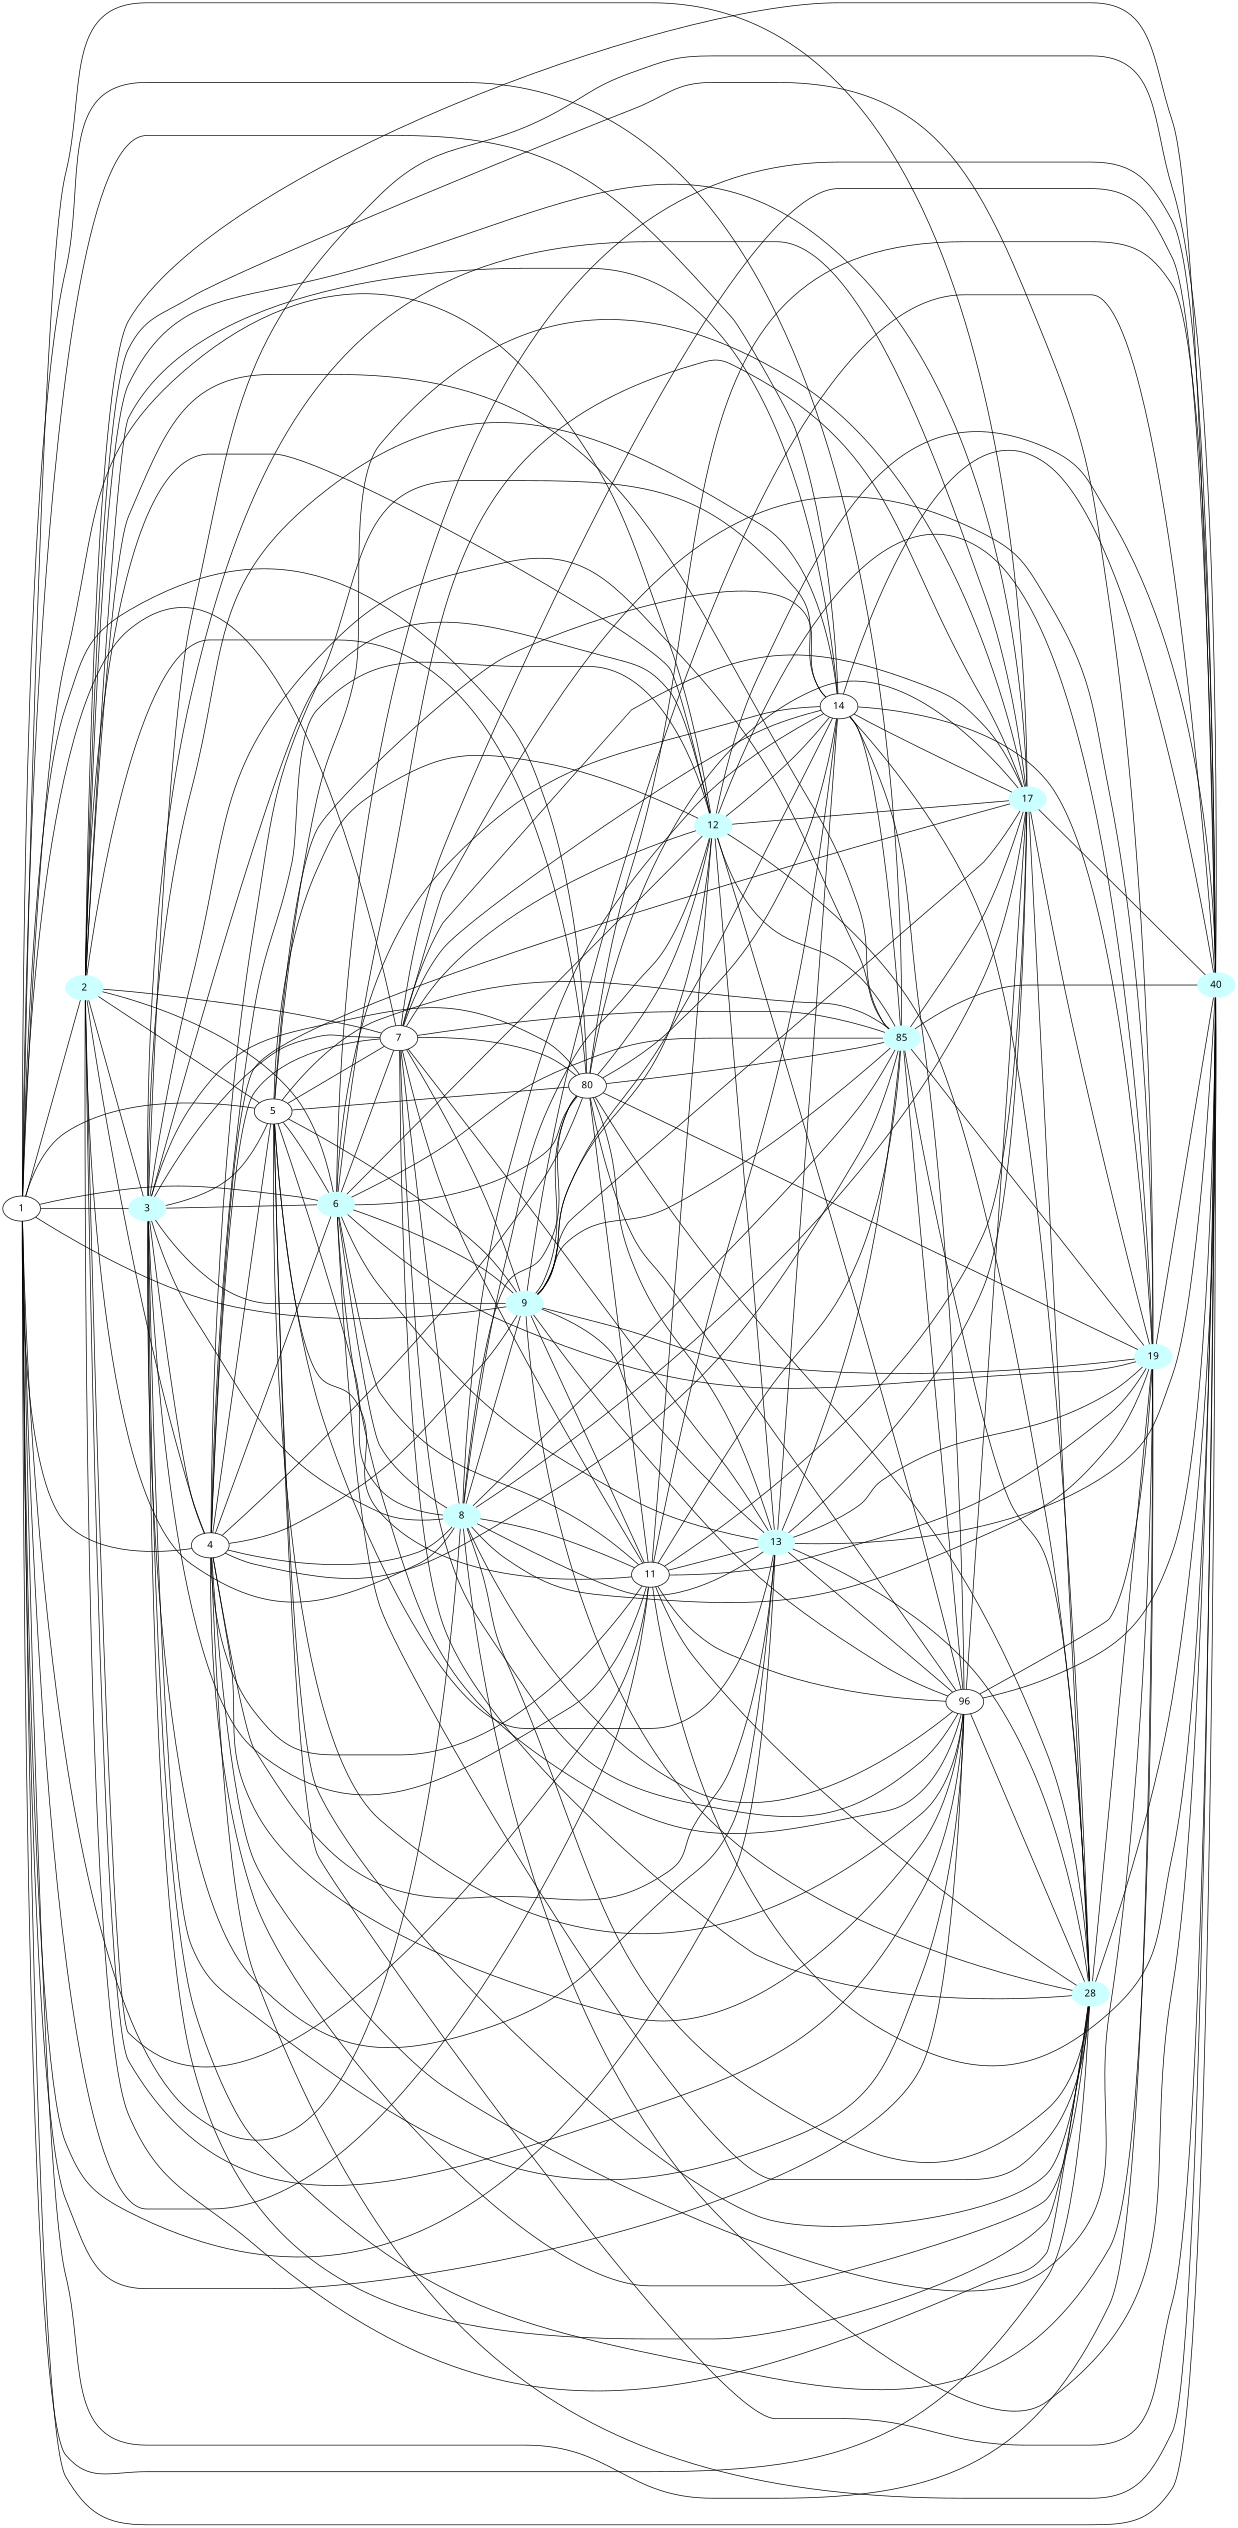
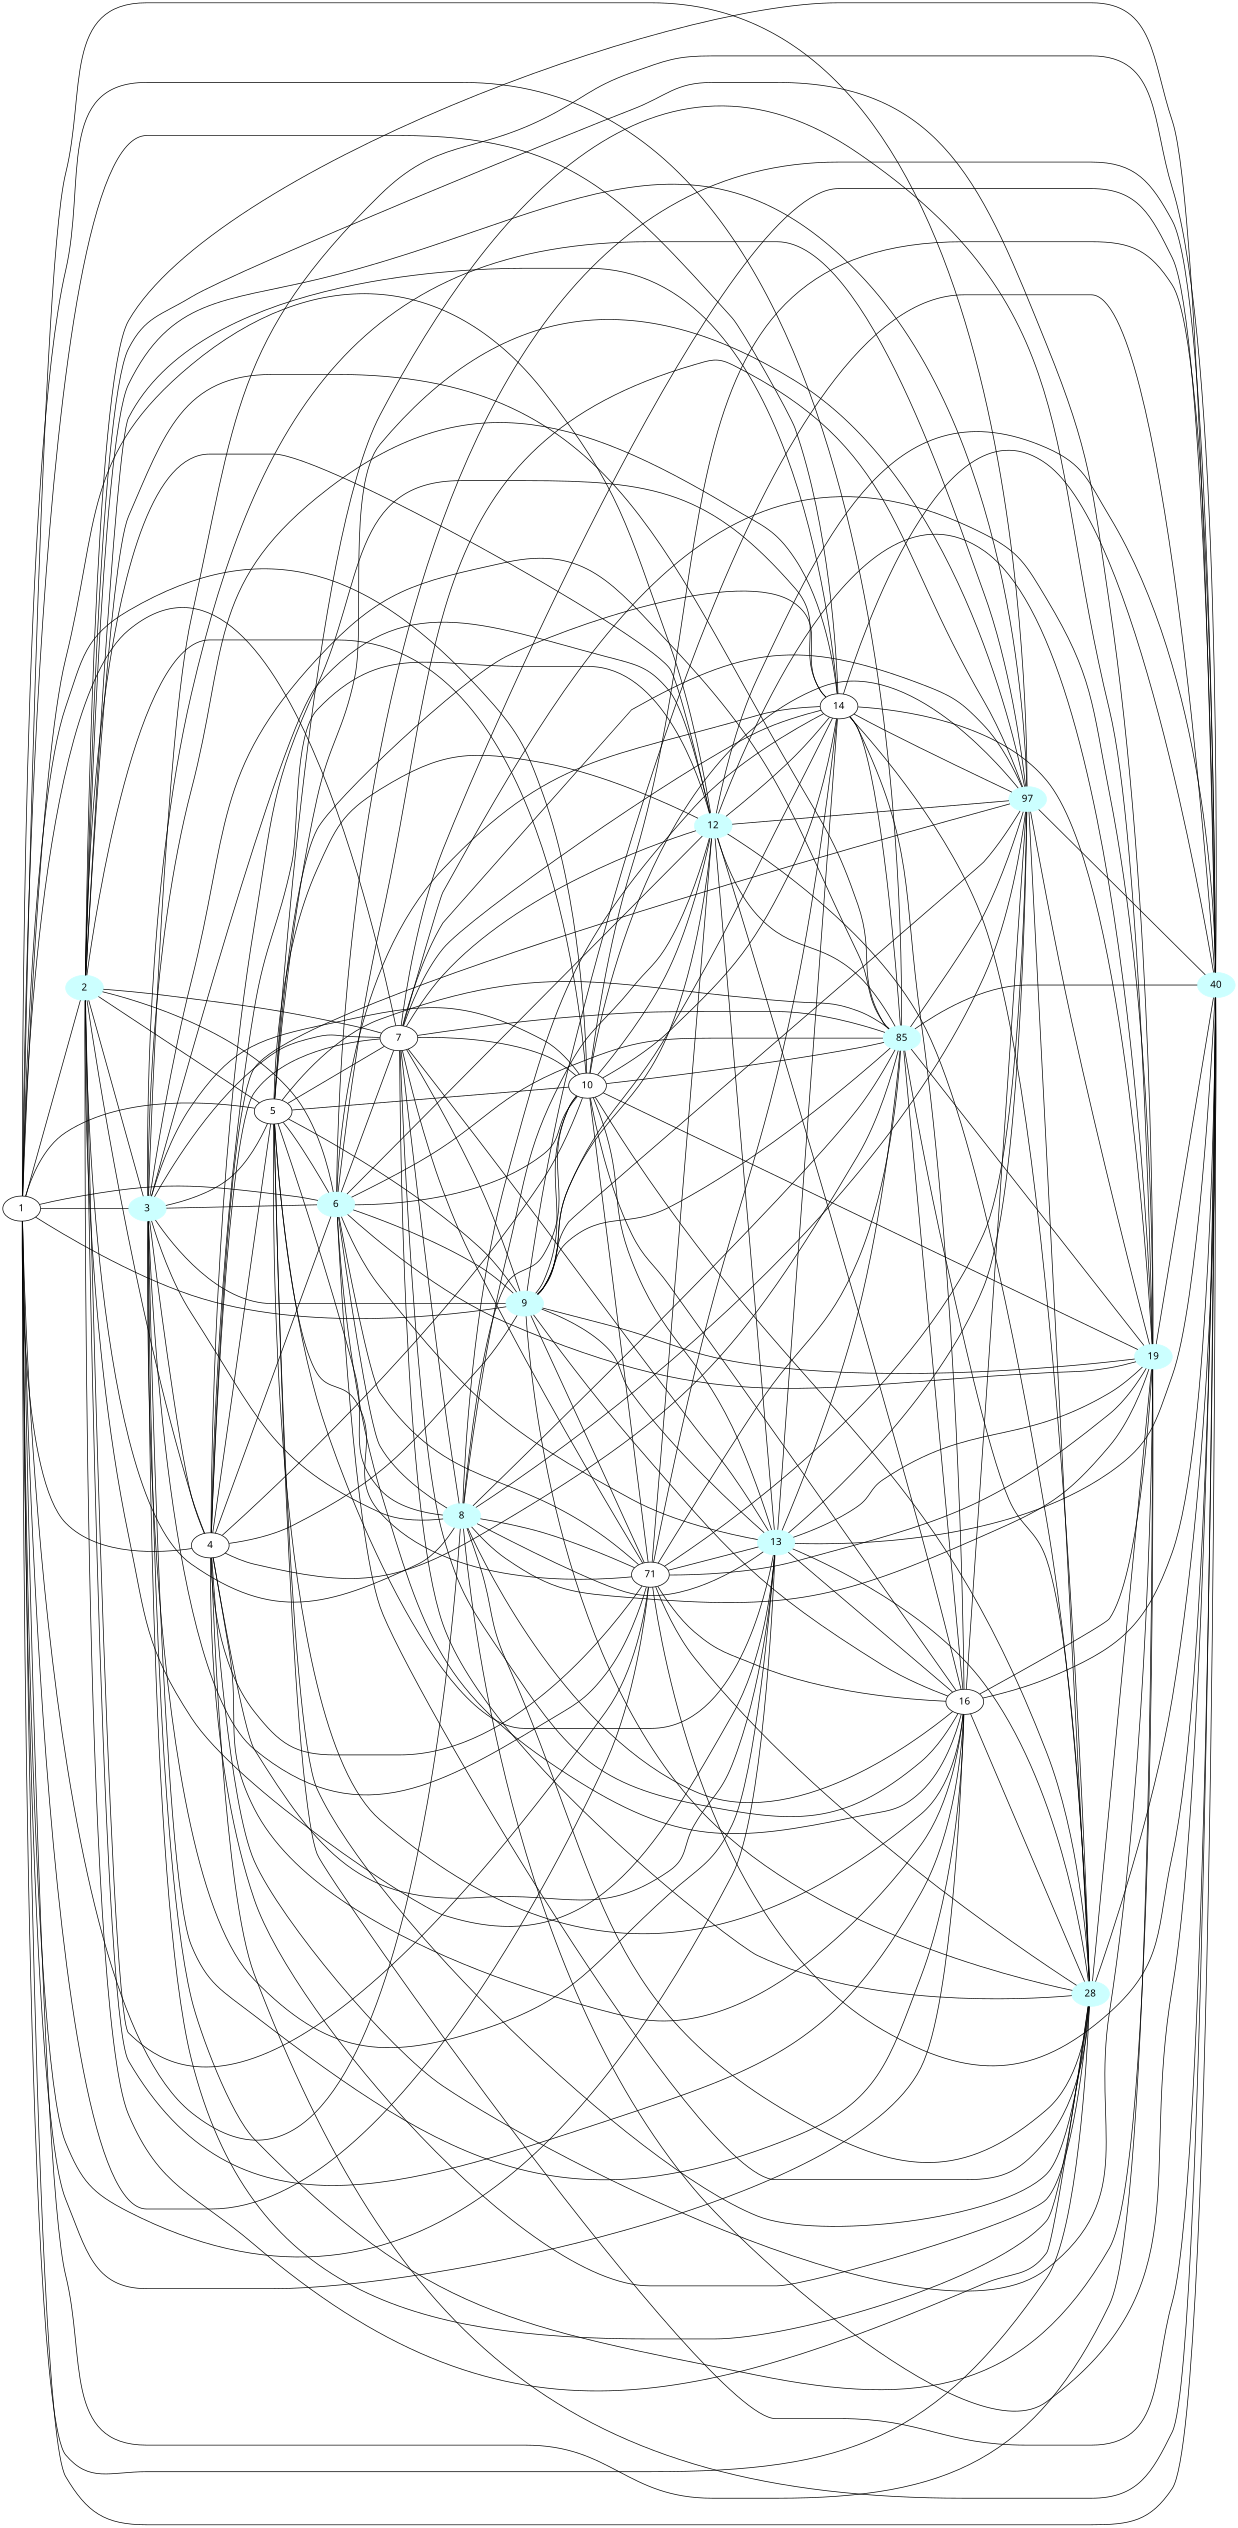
edge "5" -- "19": added
node "17": label "17" -> "97"
node "80": label "80" -> "10"
edge "9" -- "8": removed
edge "8" -- "4": removed
node "11": label "11" -> "71"
node "96": label "96" -> "16"
edge "2" -- "13": added
